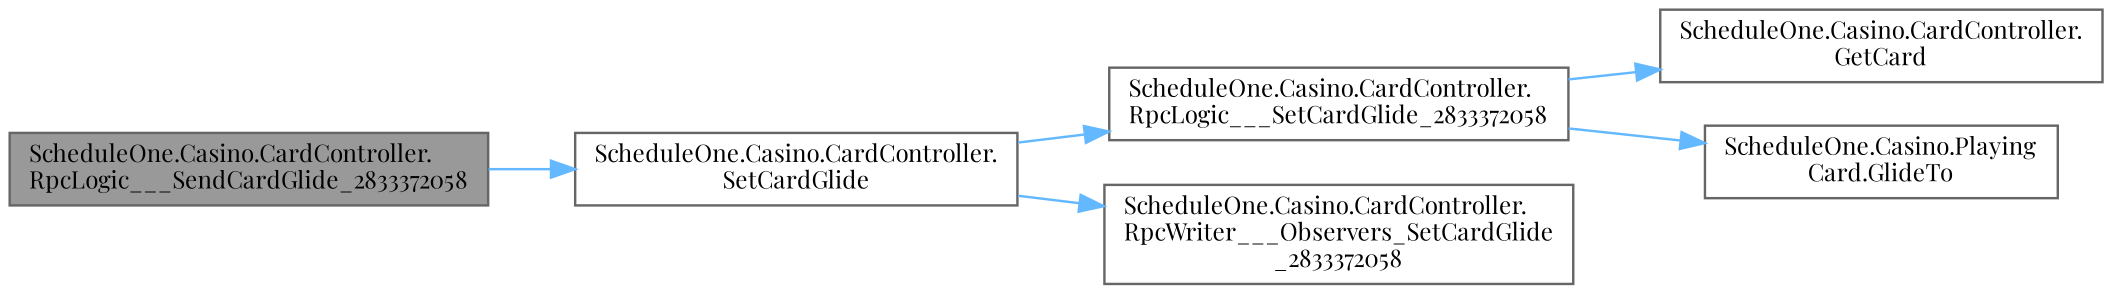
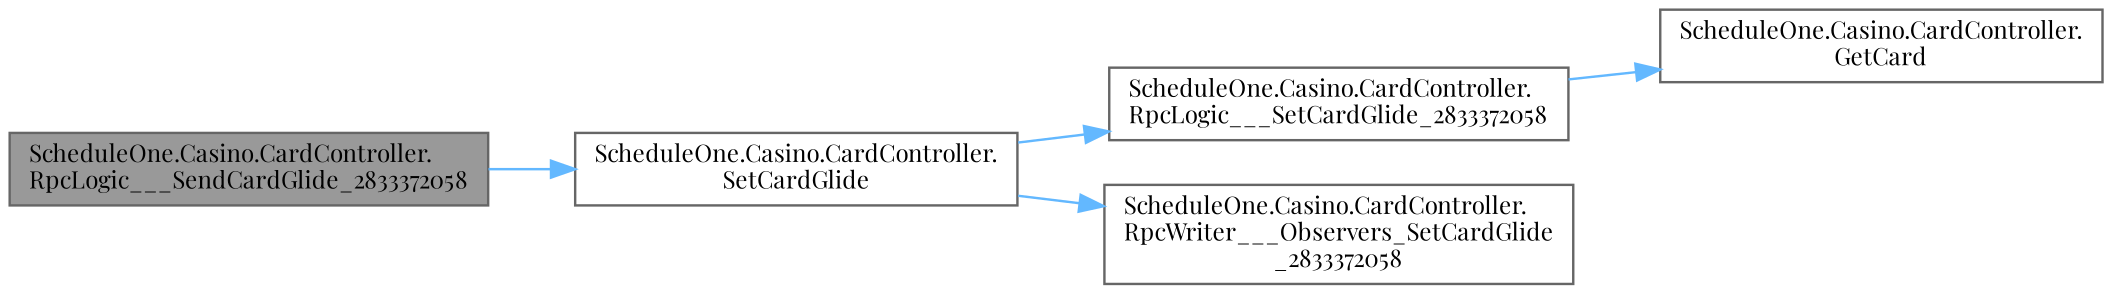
node "ScheduleOne.Casino.Playing Card.GlideTo": removed
